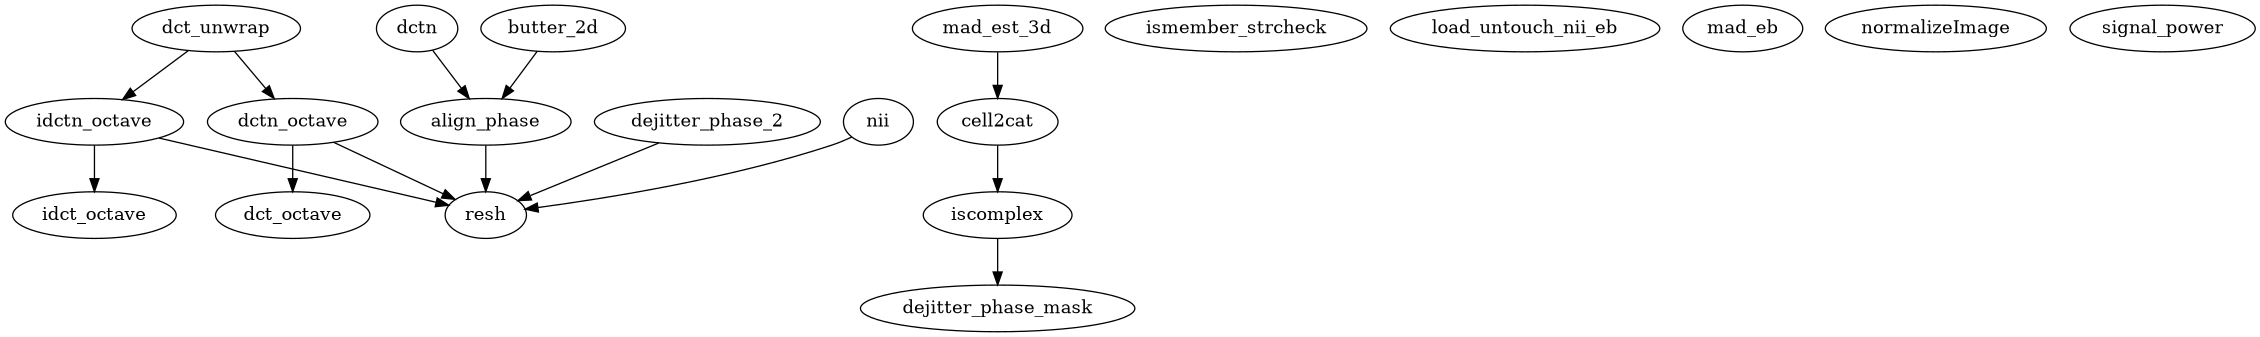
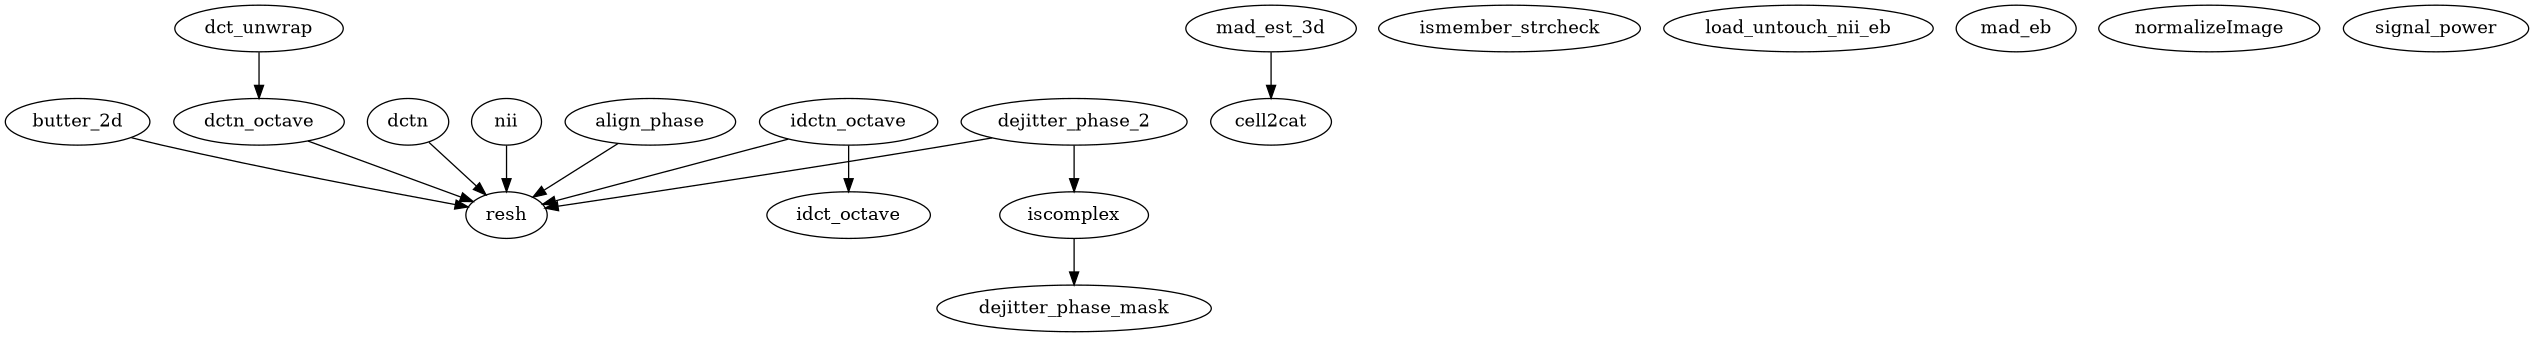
edge "dctn" -> "align_phase": now "dctn" -> "resh"
edge "butter_2d" -> "align_phase": now "butter_2d" -> "resh"
edge "dct_unwrap" -> "idctn_octave": removed
edge "cell2cat" -> "iscomplex": now "dejitter_phase_2" -> "iscomplex"
node "dct_octave": removed
